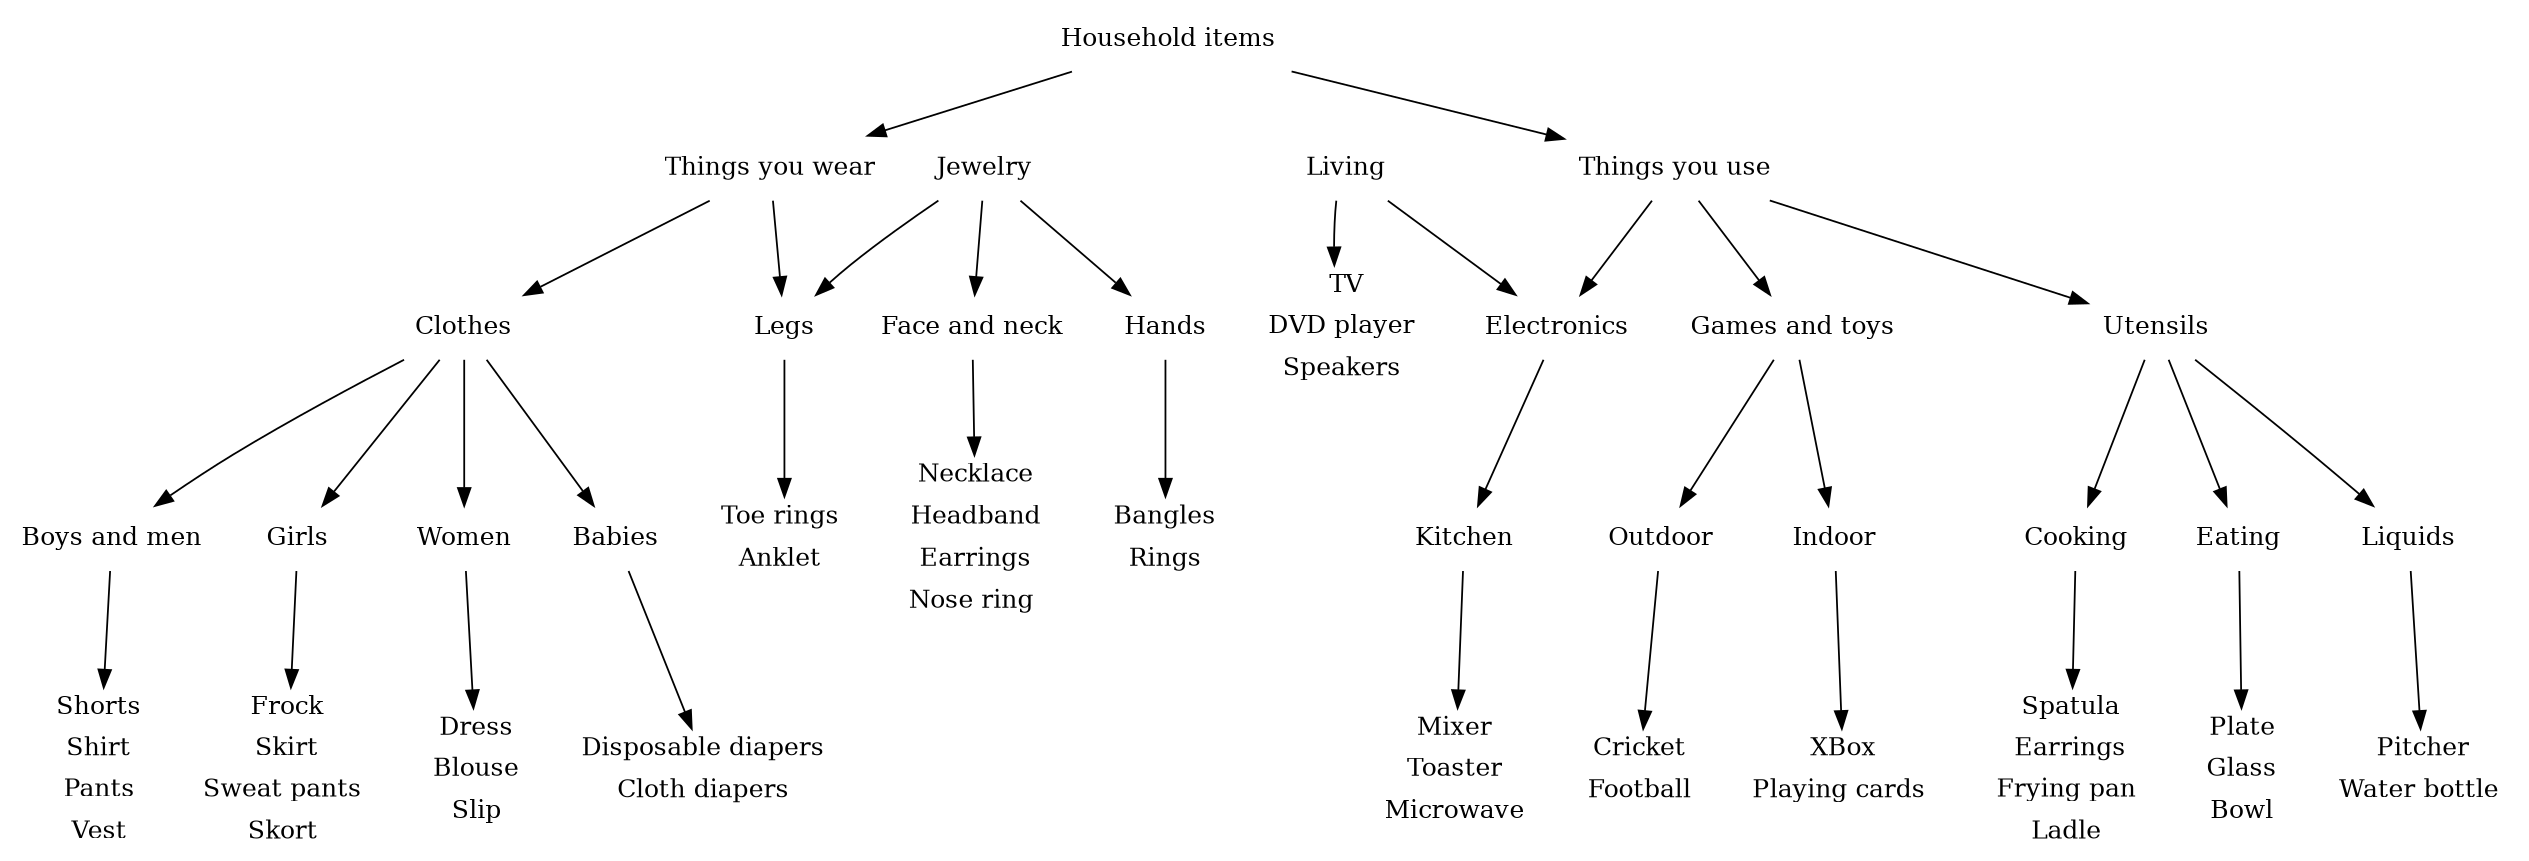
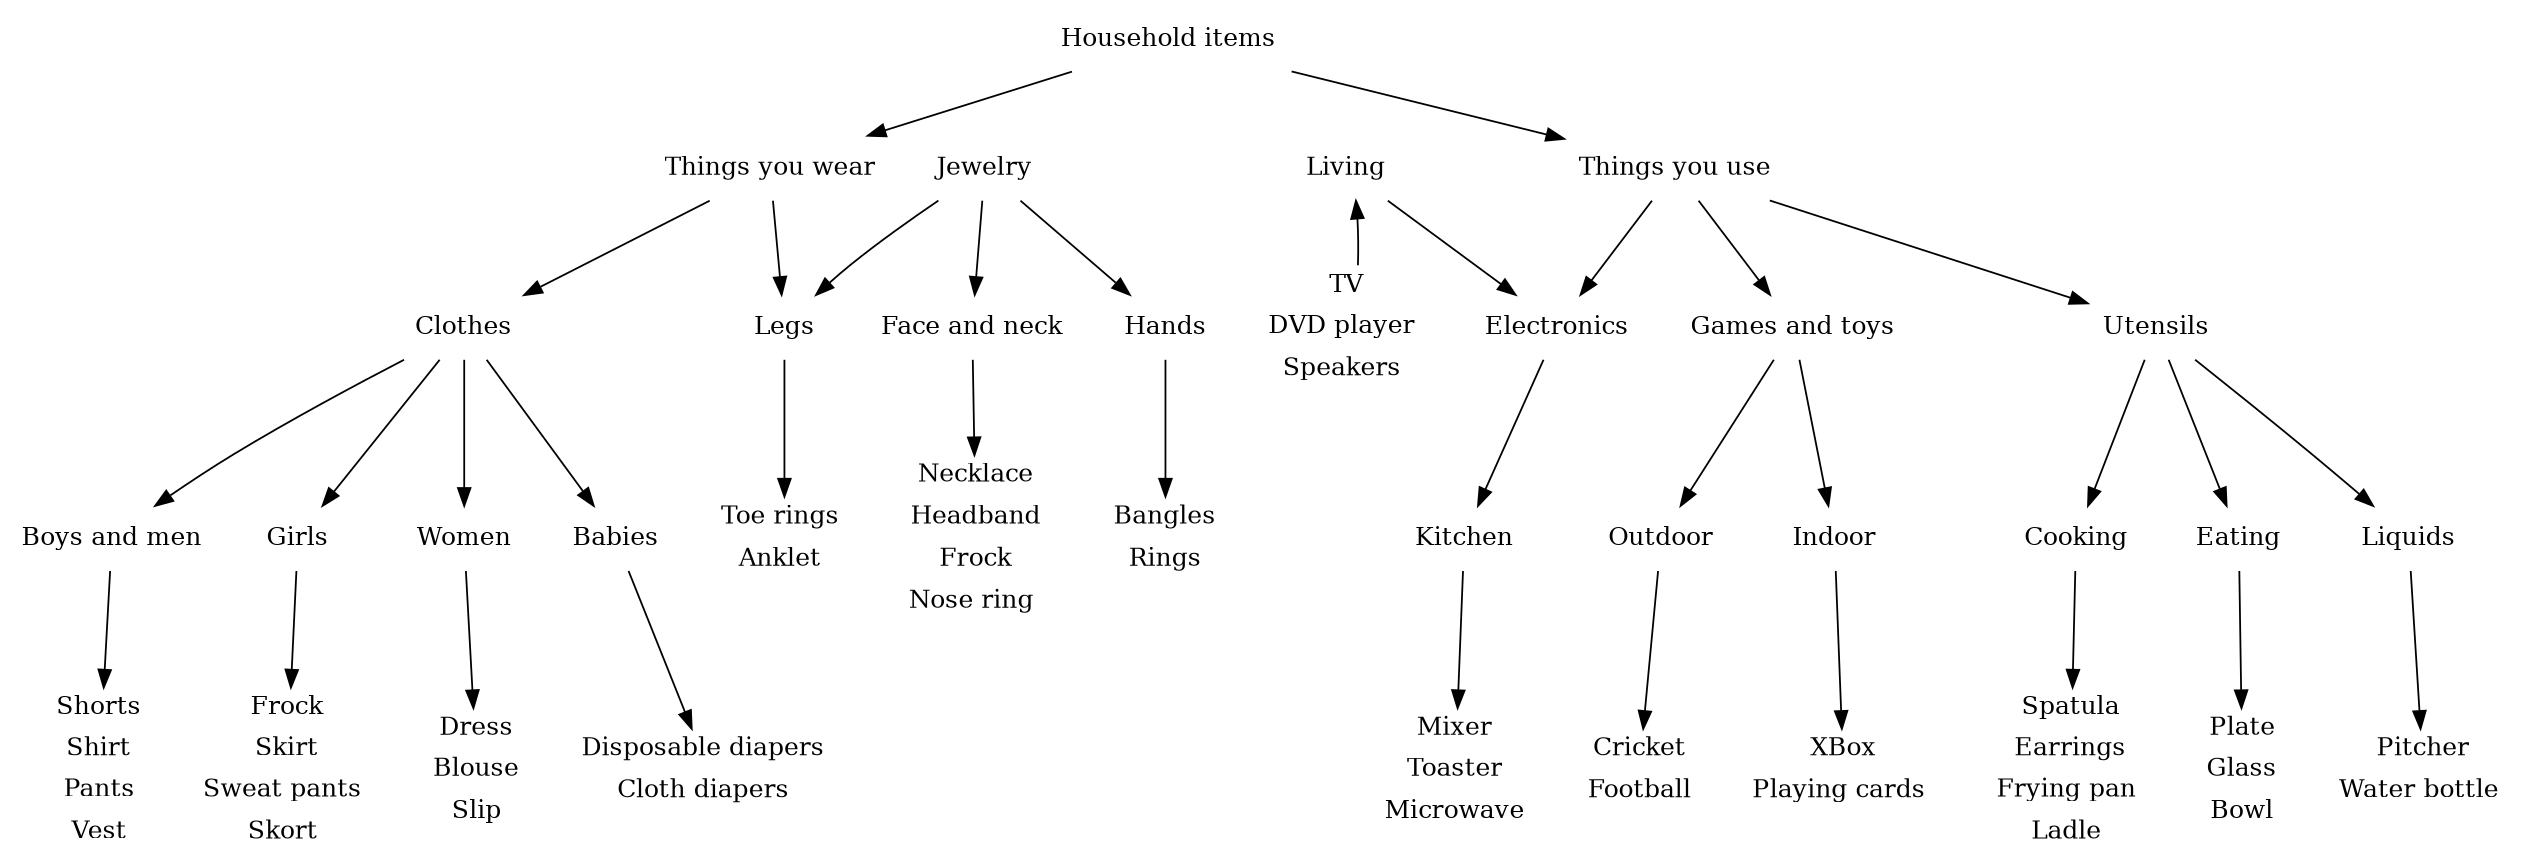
edge "Living" -> "TV": reversed
node "Necklace": text "Earrings" -> "Frock"
